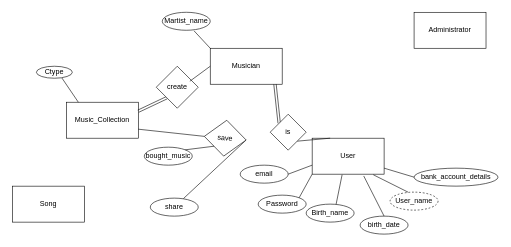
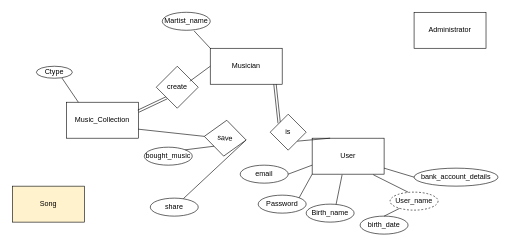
edge "User" -- "birth_date": now "User_name" -- "birth_date"
node "Song": fillcolor #ffffff -> #fff2cc
